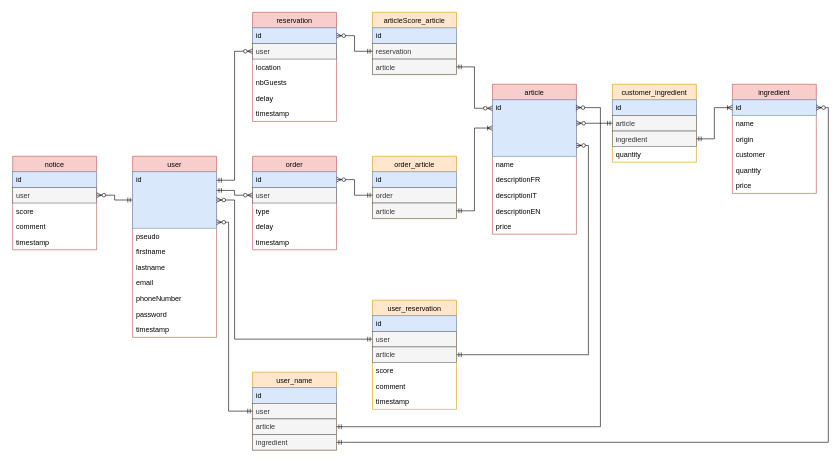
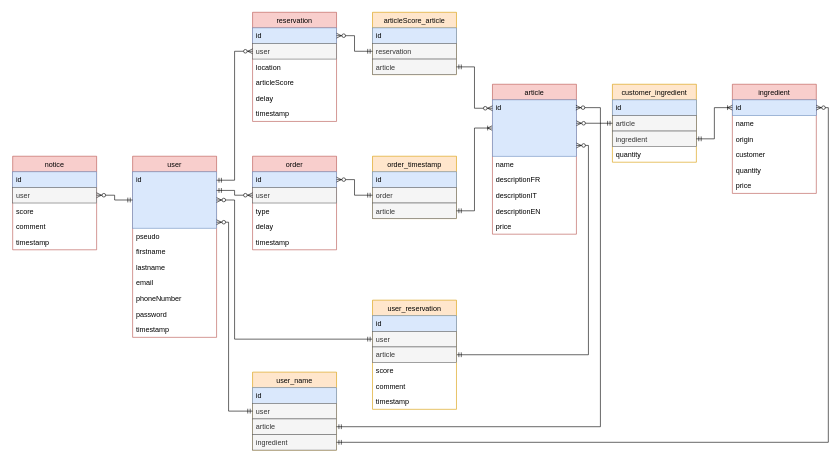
node "nbGuests": label "nbGuests" -> "articleScore"
node "order_article": label "order_article" -> "order_timestamp"
